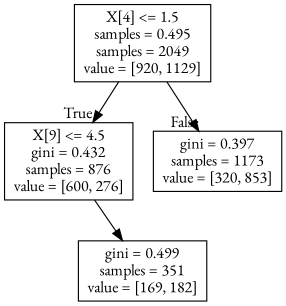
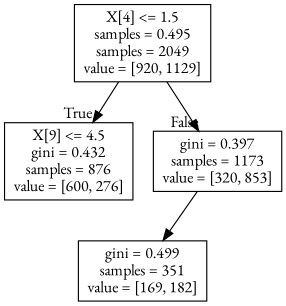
edge "X[9] <= 4.5 gini = 0.432 samples = 876 value = [600, 276]" -> "gini = 0.499 samples = 351 value = [169, 182]": now "gini = 0.397 samples = 1173 value = [320, 853]" -> "gini = 0.499 samples = 351 value = [169, 182]"
